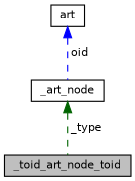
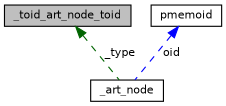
node "art": label "art" -> "pmemoid"
edge "_toid_art_node_toid" -> "_art_node": reversed
